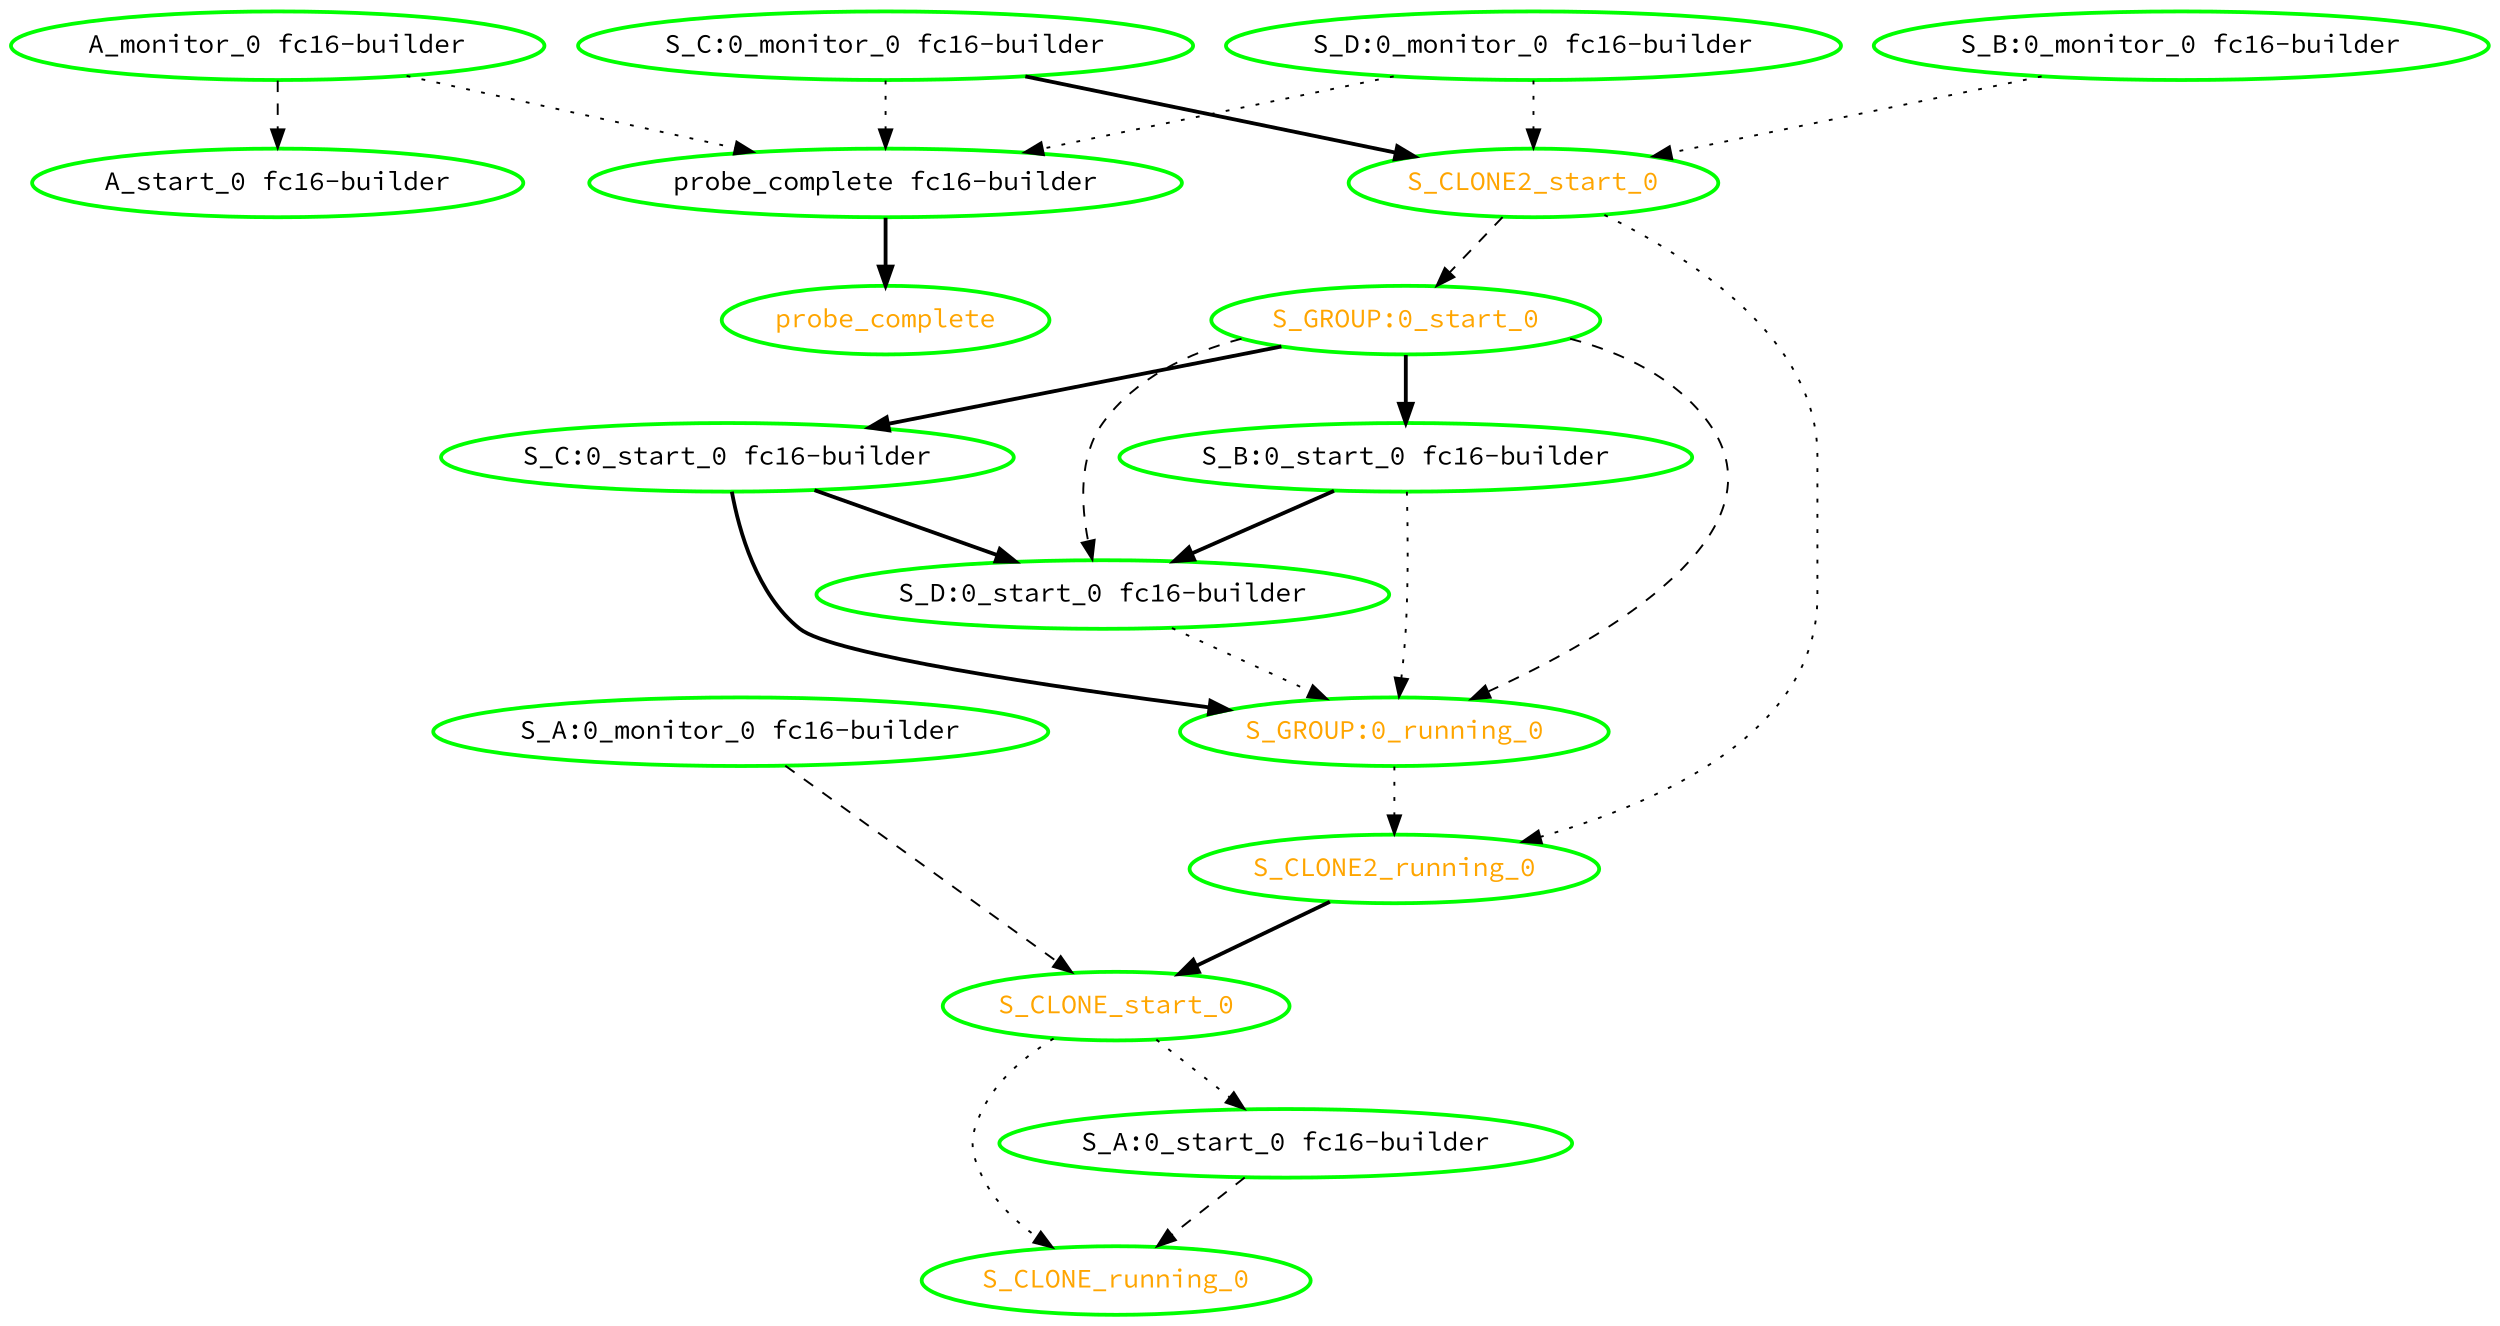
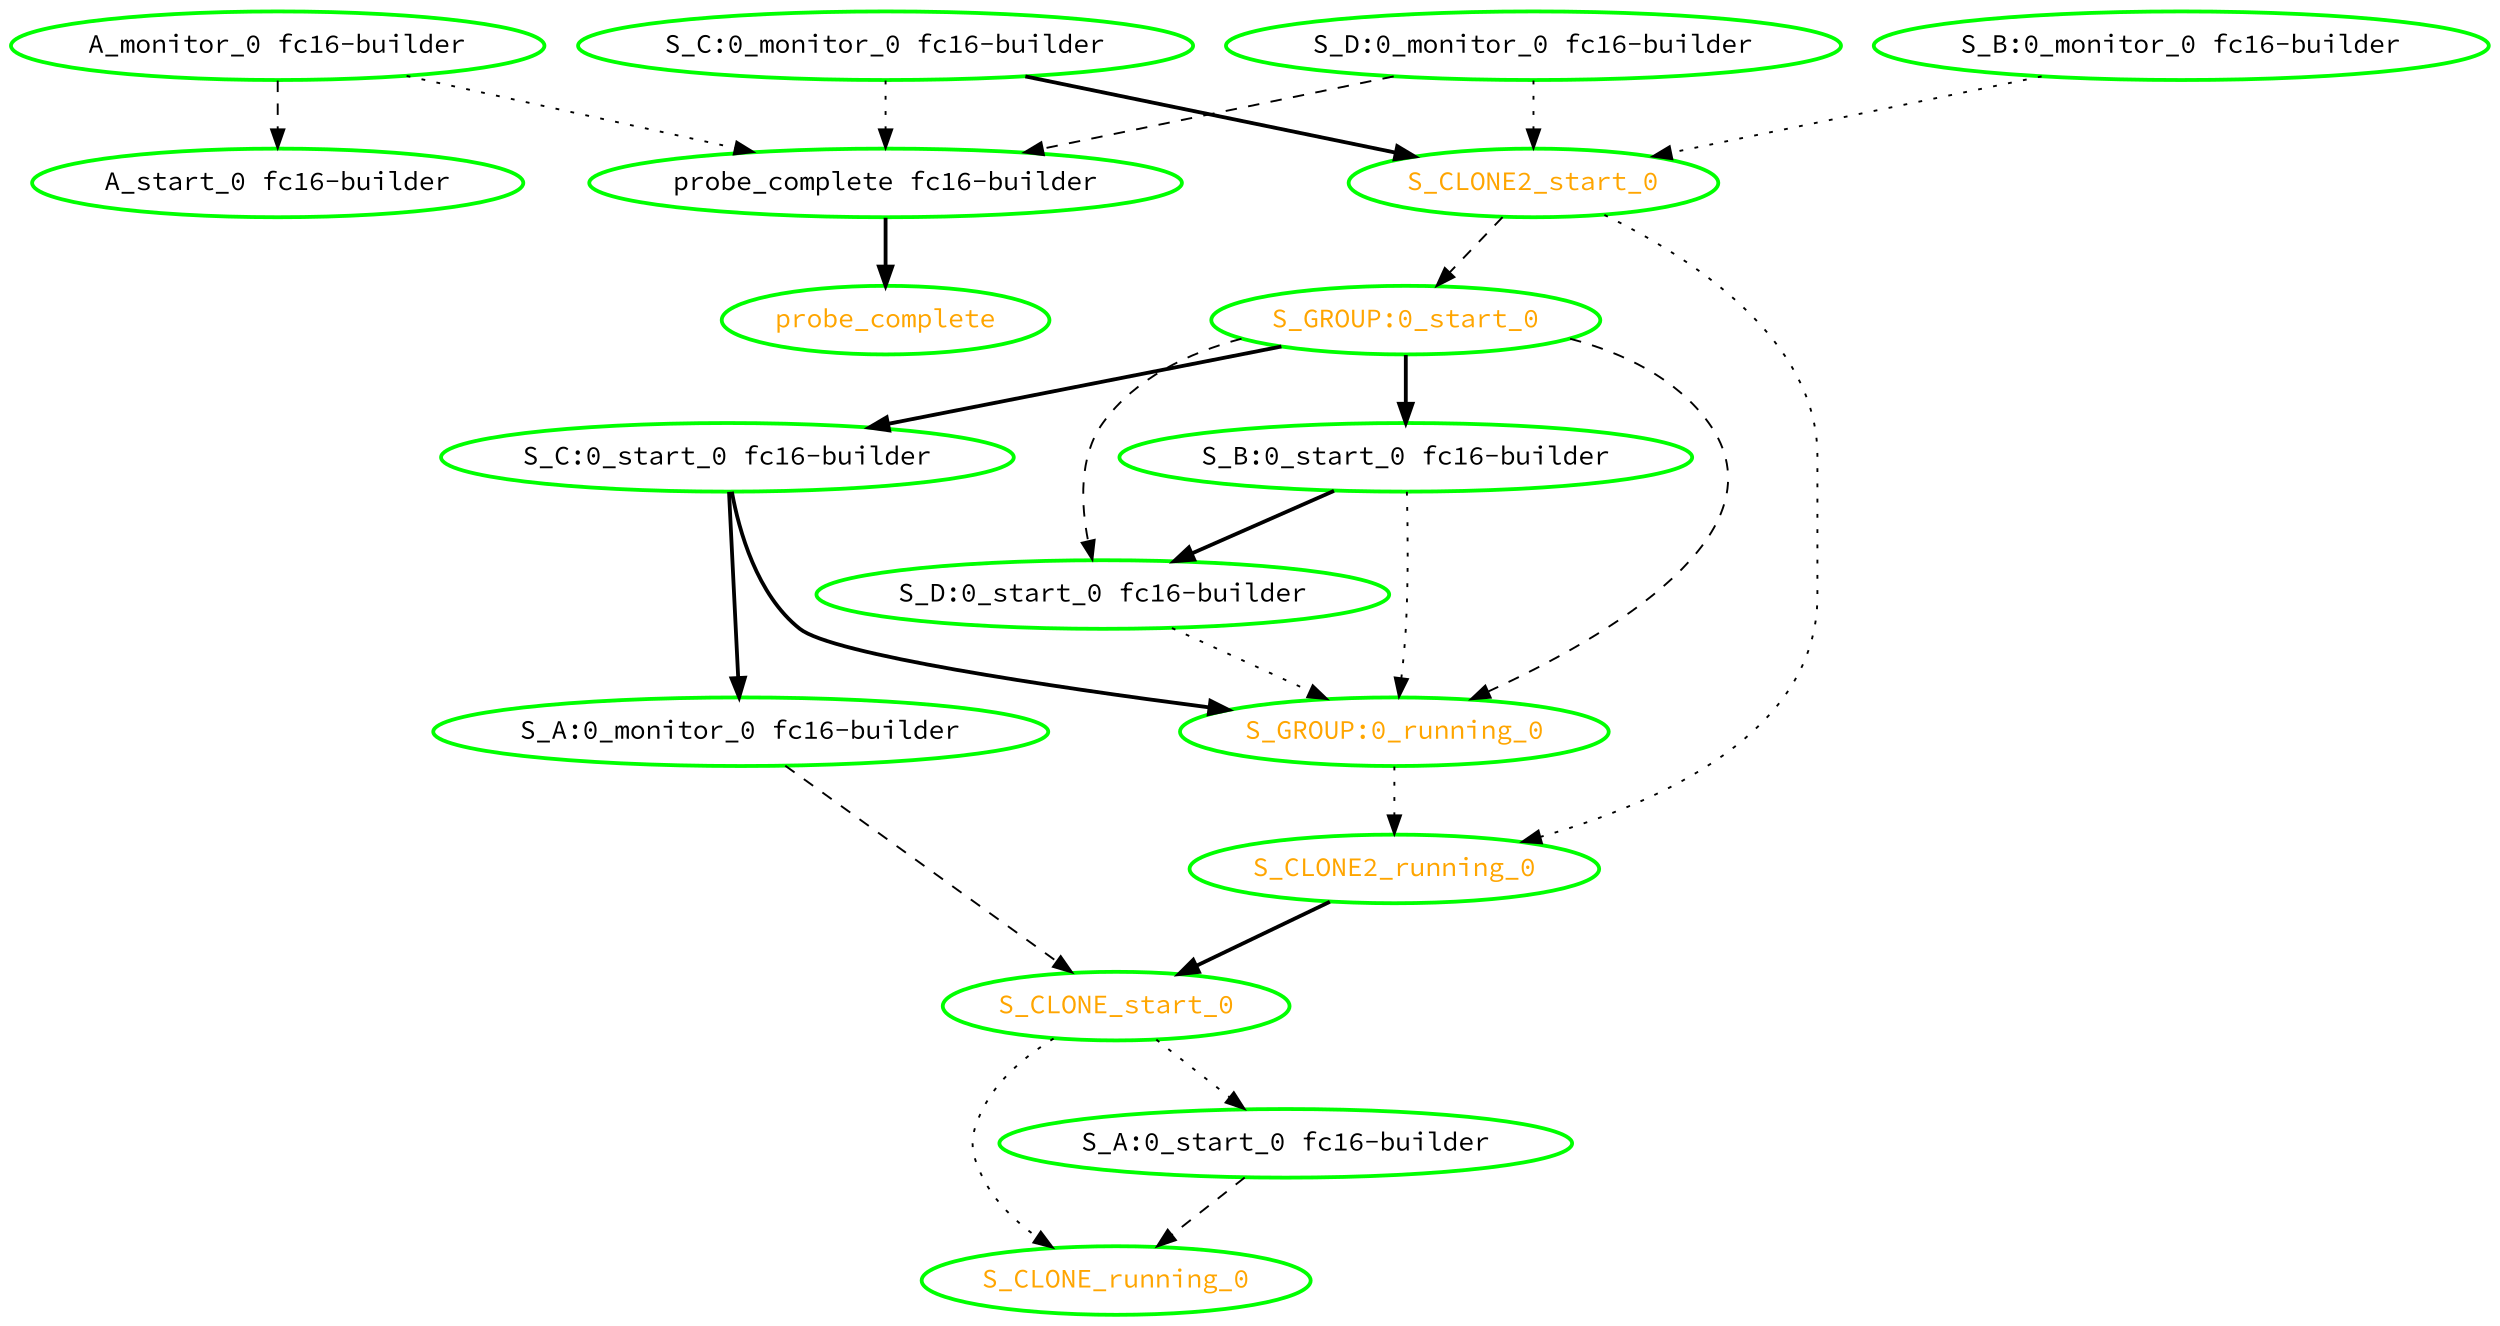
edge "S_D:0_monitor_0 fc16-builder" -> "probe_complete fc16-builder": style dotted -> dashed
edge "S_C:0_start_0 fc16-builder" -> "S_D:0_start_0 fc16-builder": now "S_C:0_start_0 fc16-builder" -> "S_A:0_monitor_0 fc16-builder"
